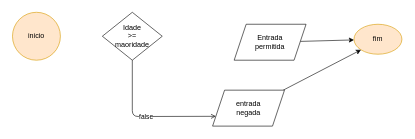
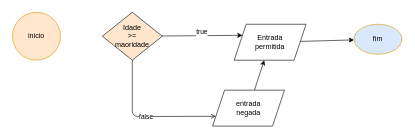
node "Idade >= maoridade": fillcolor #ffffff -> #ffe6cc
edge "Idade >= maoridade" -> "Entrada permitida": added, label "true"
node "fim": fillcolor #ffe6cc -> #dae8fc
edge "entrada negada" -> "fim": now "entrada negada" -> "Entrada permitida"
